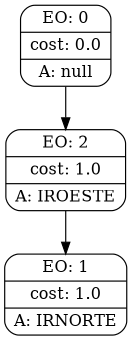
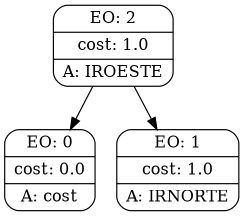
node "EO: 0": text "A: null" -> "A: cost"
edge "EO: 0" -> "EO: 2": reversed
